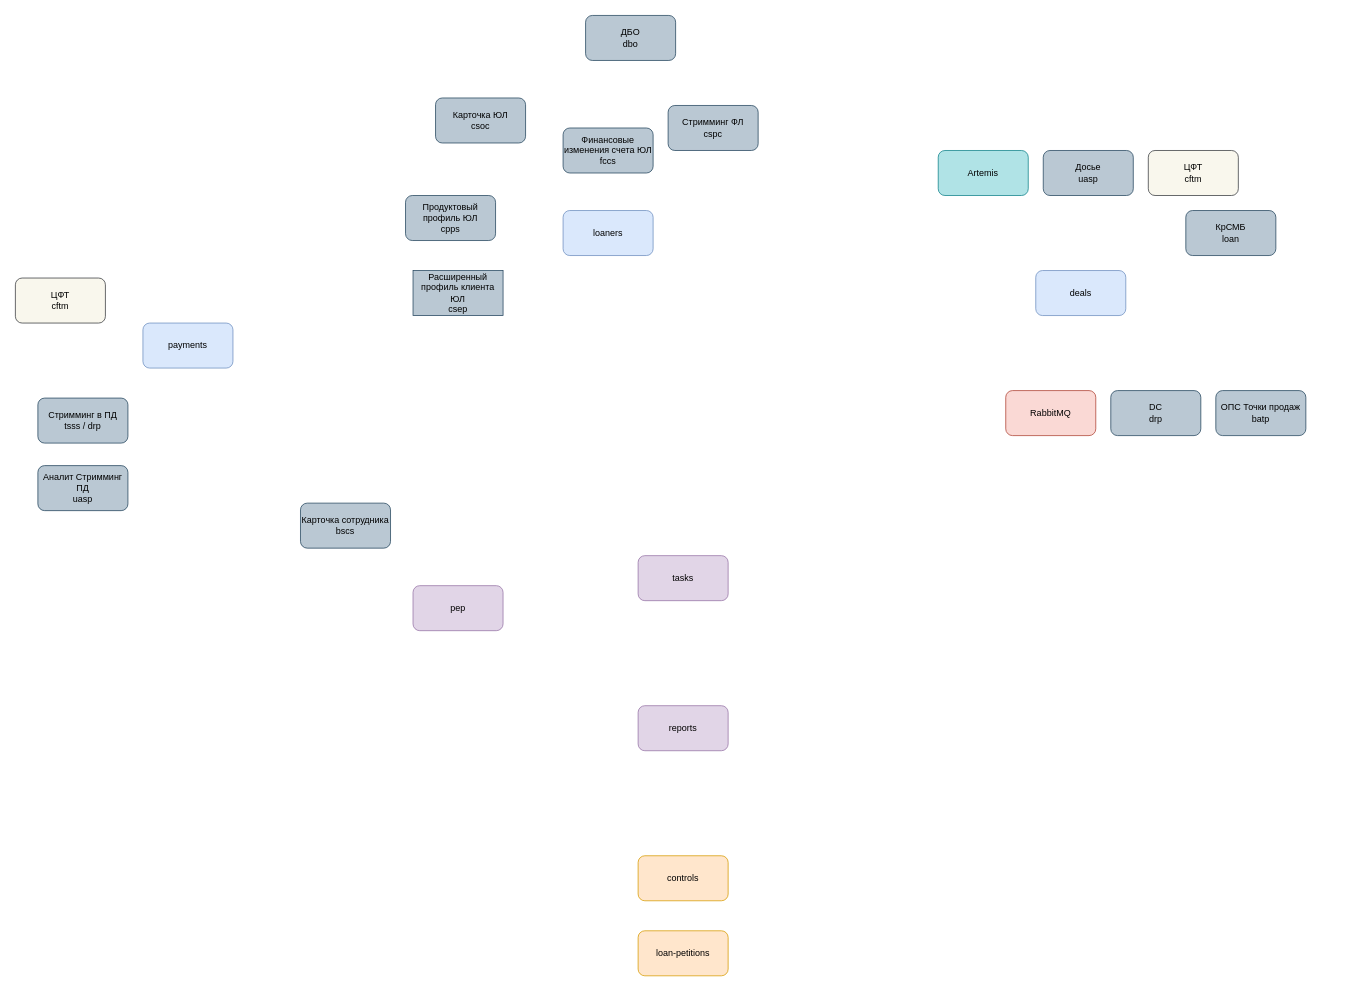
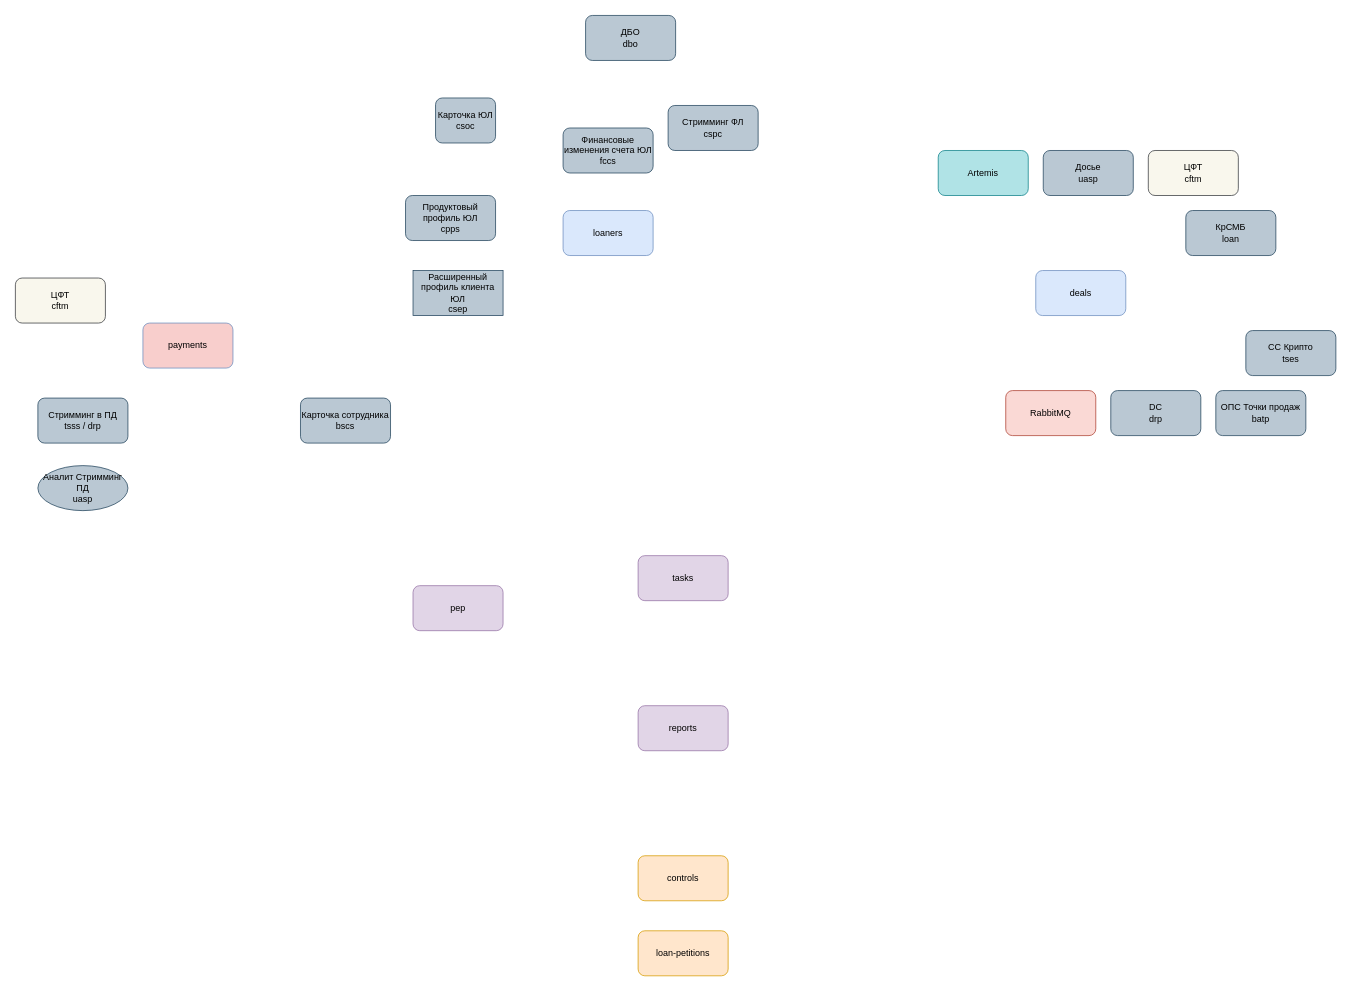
node "Карточка ЮЛ csoc": size 90x45 -> 60x45
node "payments": fillcolor #dae8fc -> #f8cecc
node "СС Крипто tses": added
node "Аналит Стримминг ПД uasp": shape rounded rectangle -> ellipse
node "Карточка сотрудника bscs": moved (345, 525) -> (345, 420)
